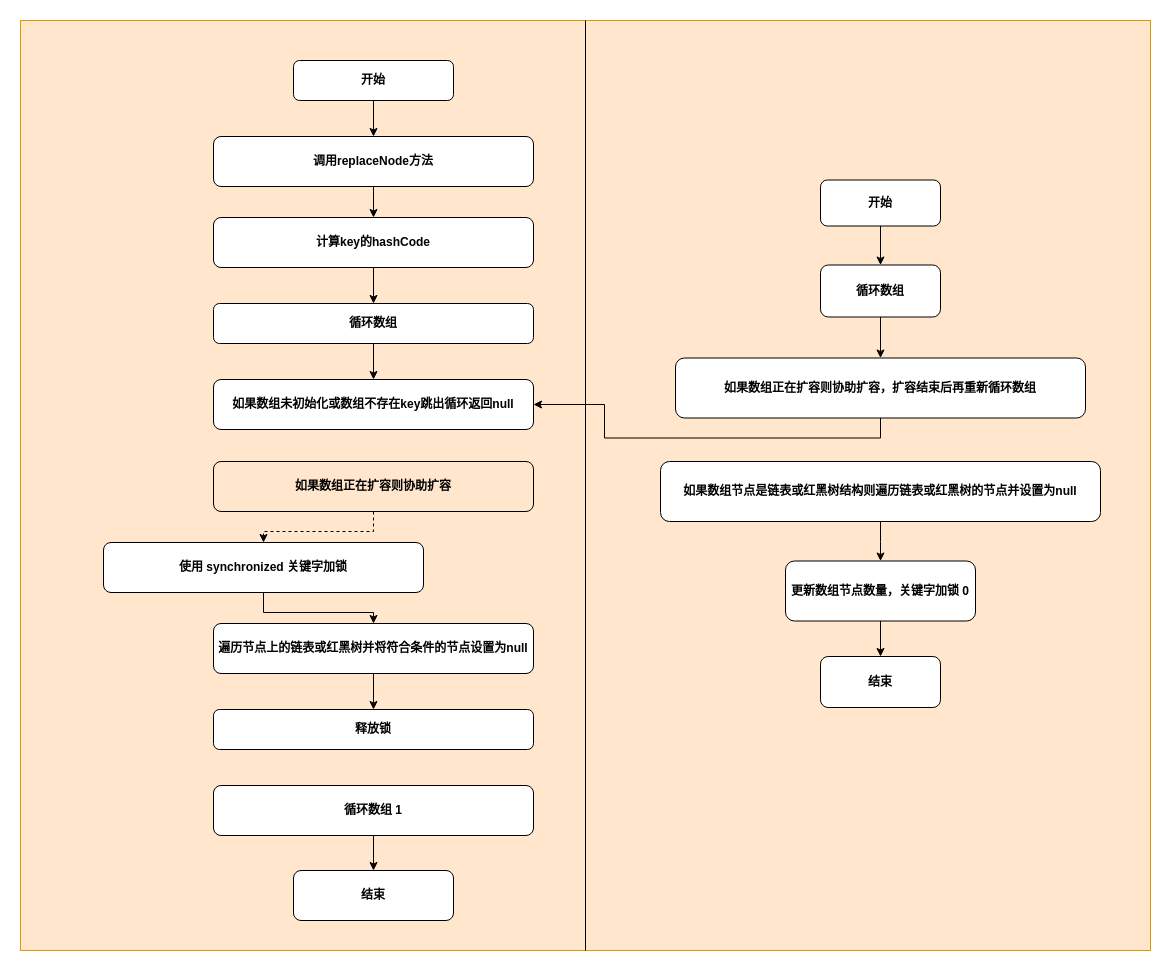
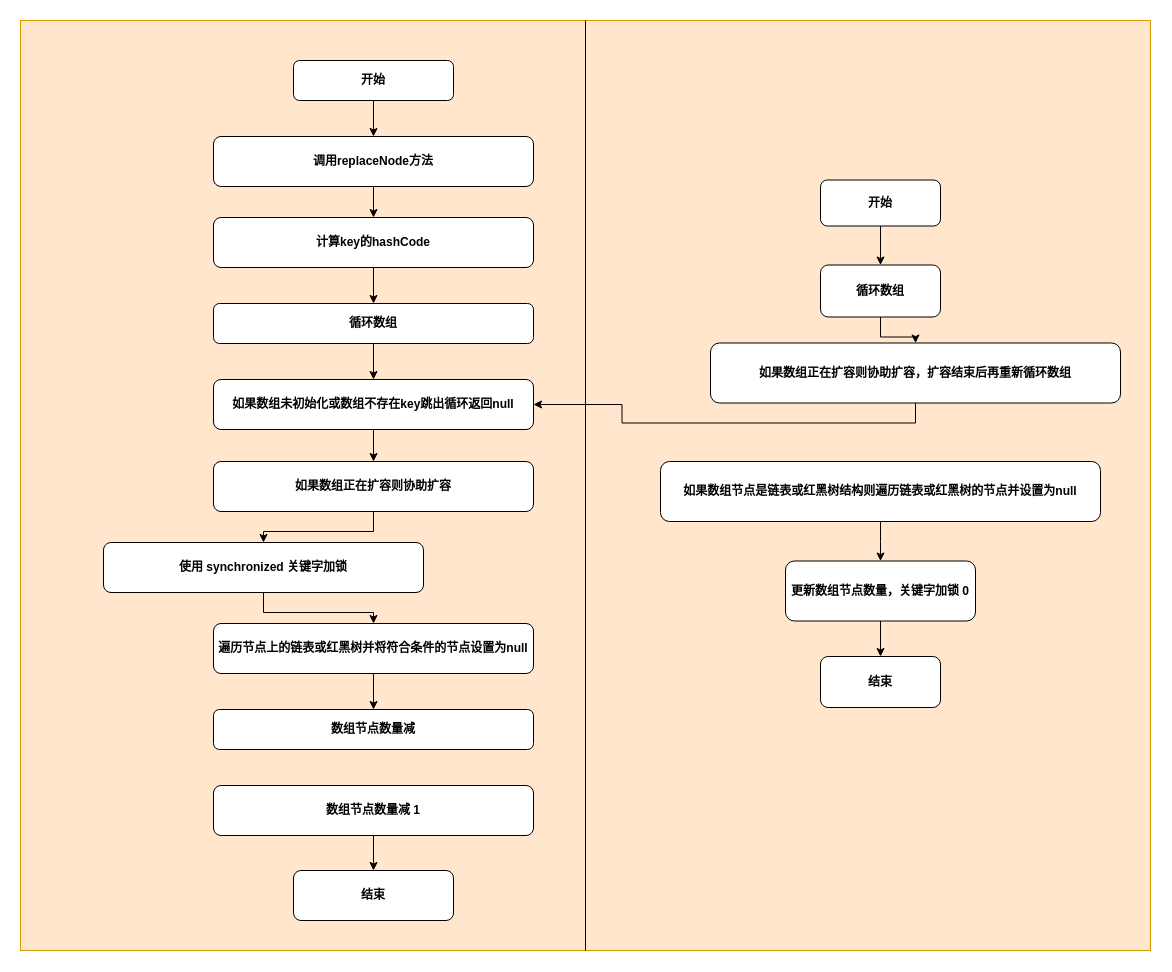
node "如果数组正在扩容则协助扩容，扩容结束后再重新循环数组": moved (881, 388) -> (916, 373)
edge "如果数组未初始化或数组不存在key跳出循环返回null" -> "如果数组正在扩容则协助扩容": added
node "如果数组正在扩容则协助扩容": fillcolor #ffe6cc -> #ffffff
edge "如果数组正在扩容则协助扩容" -> "使用 synchronized 关键字加锁": style dashed -> solid
node "释放锁": label "释放锁" -> "数组节点数量减"
node "循环数组 1": label "循环数组 1" -> "数组节点数量减 1"
